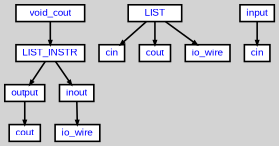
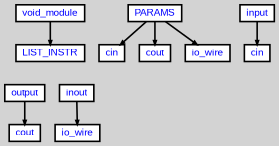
node "void_cout": label "void_cout" -> "void_module"
node "LIST": label "LIST" -> "PARAMS"
edge "LIST_INSTR" -> "output": removed
edge "LIST_INSTR" -> "inout": removed
